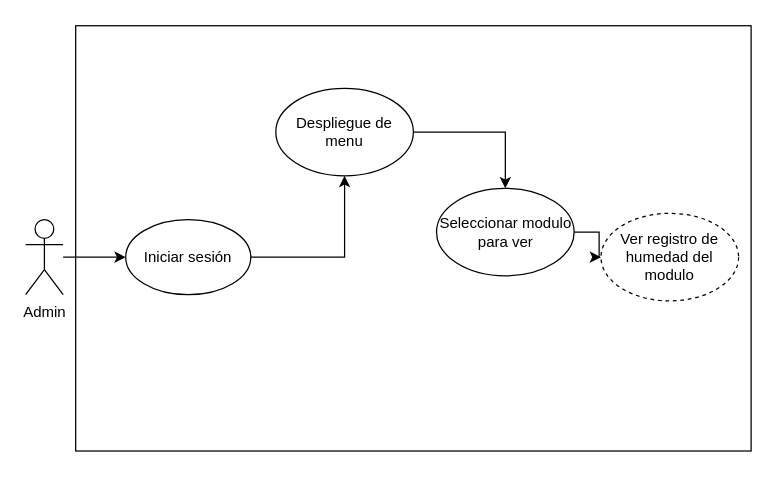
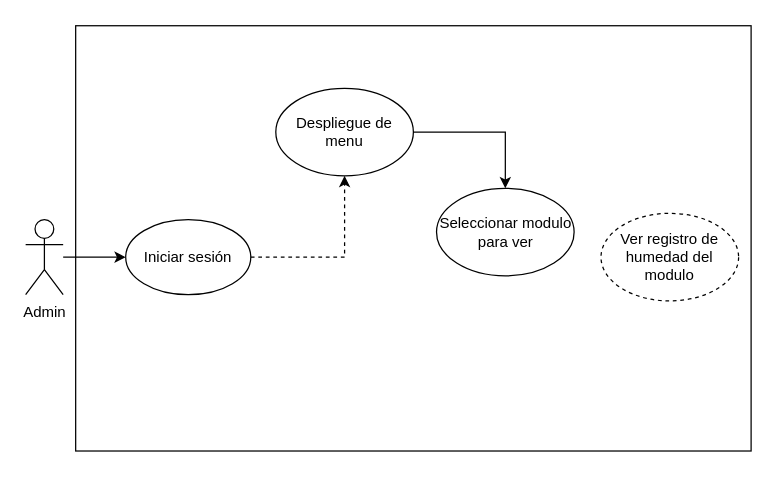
edge "Seleccionar modulo para ver" -> "Ver registro de humedad del modulo": removed
edge "Iniciar sesión" -> "Despliegue de menu": style solid -> dashed
